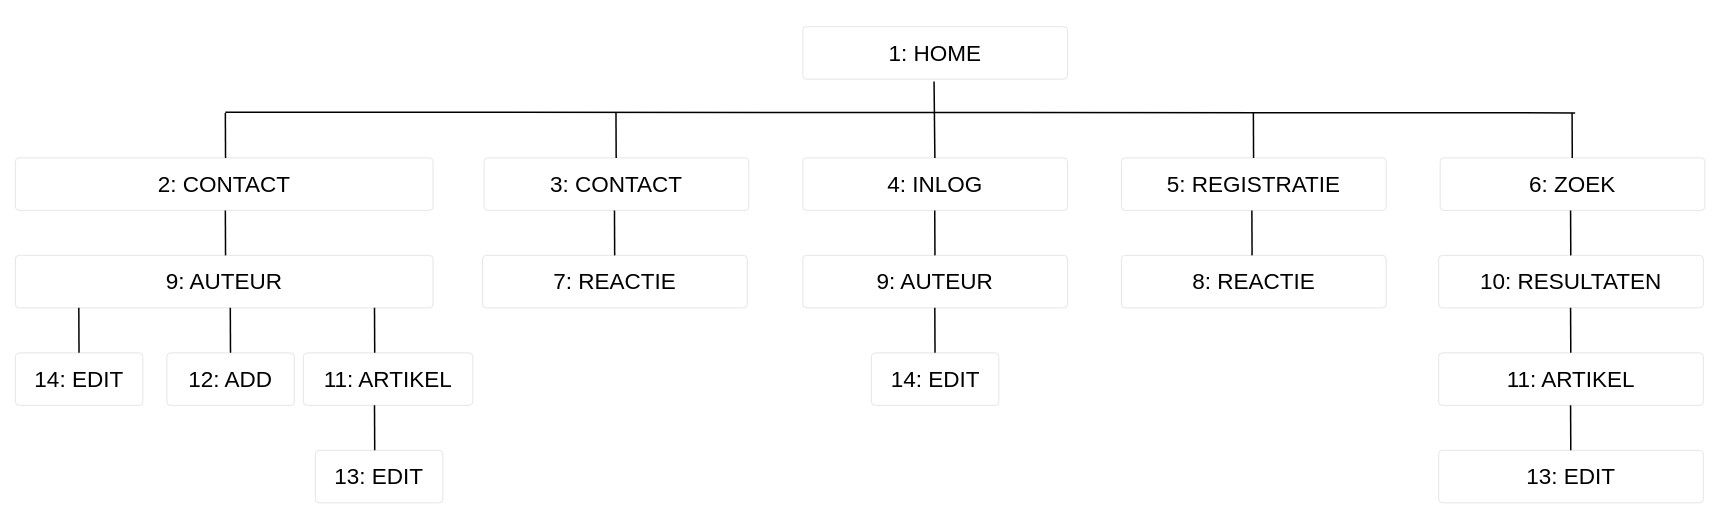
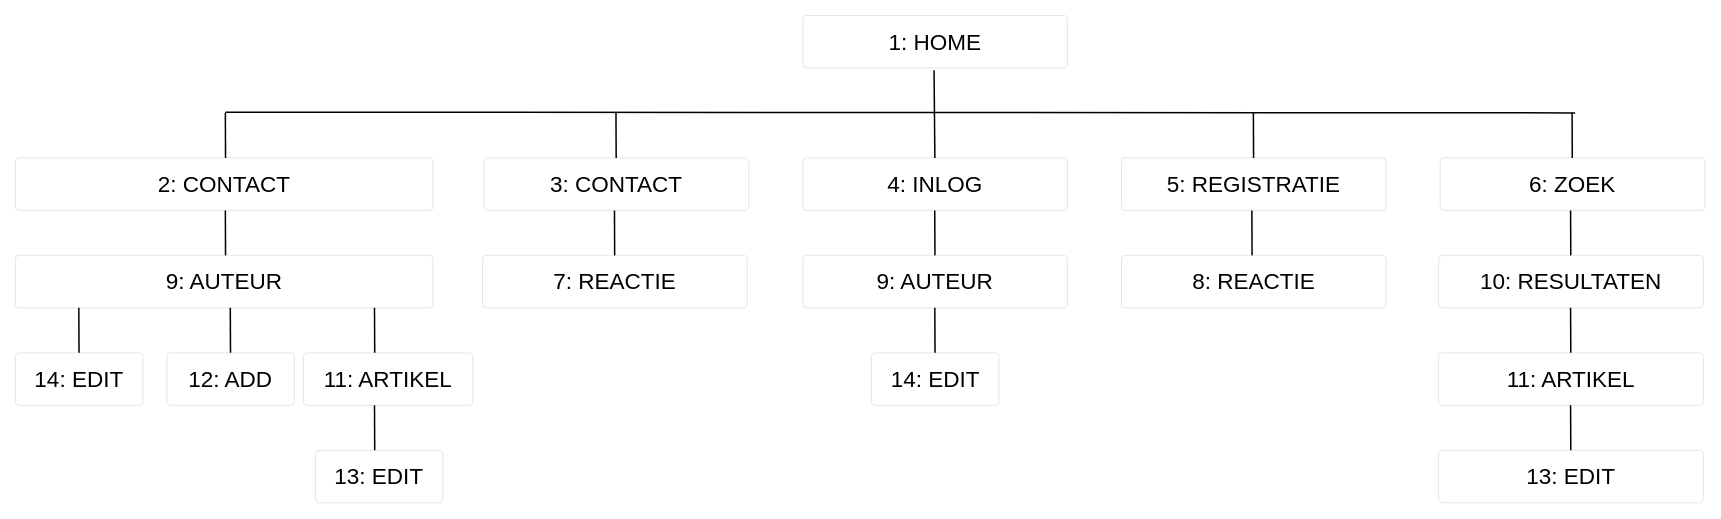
node "1: HOME": moved (935, 53) -> (935, 42)
